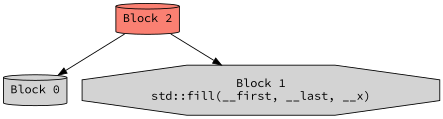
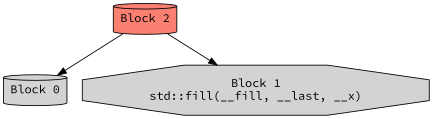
node "Block 1 std::fill(__first, __last, __x)": label "Block 1 std::fill(__first, __last, __x)" -> "Block 1 std::fill(__fill, __last, __x)"
